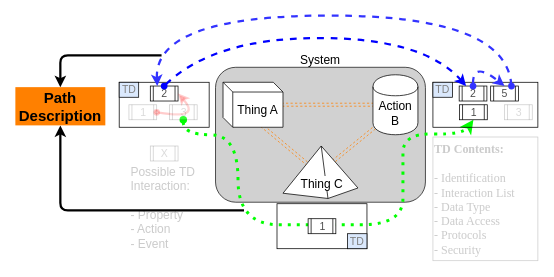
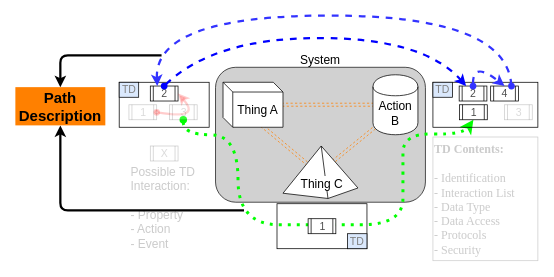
node "5": label "5" -> "4"
